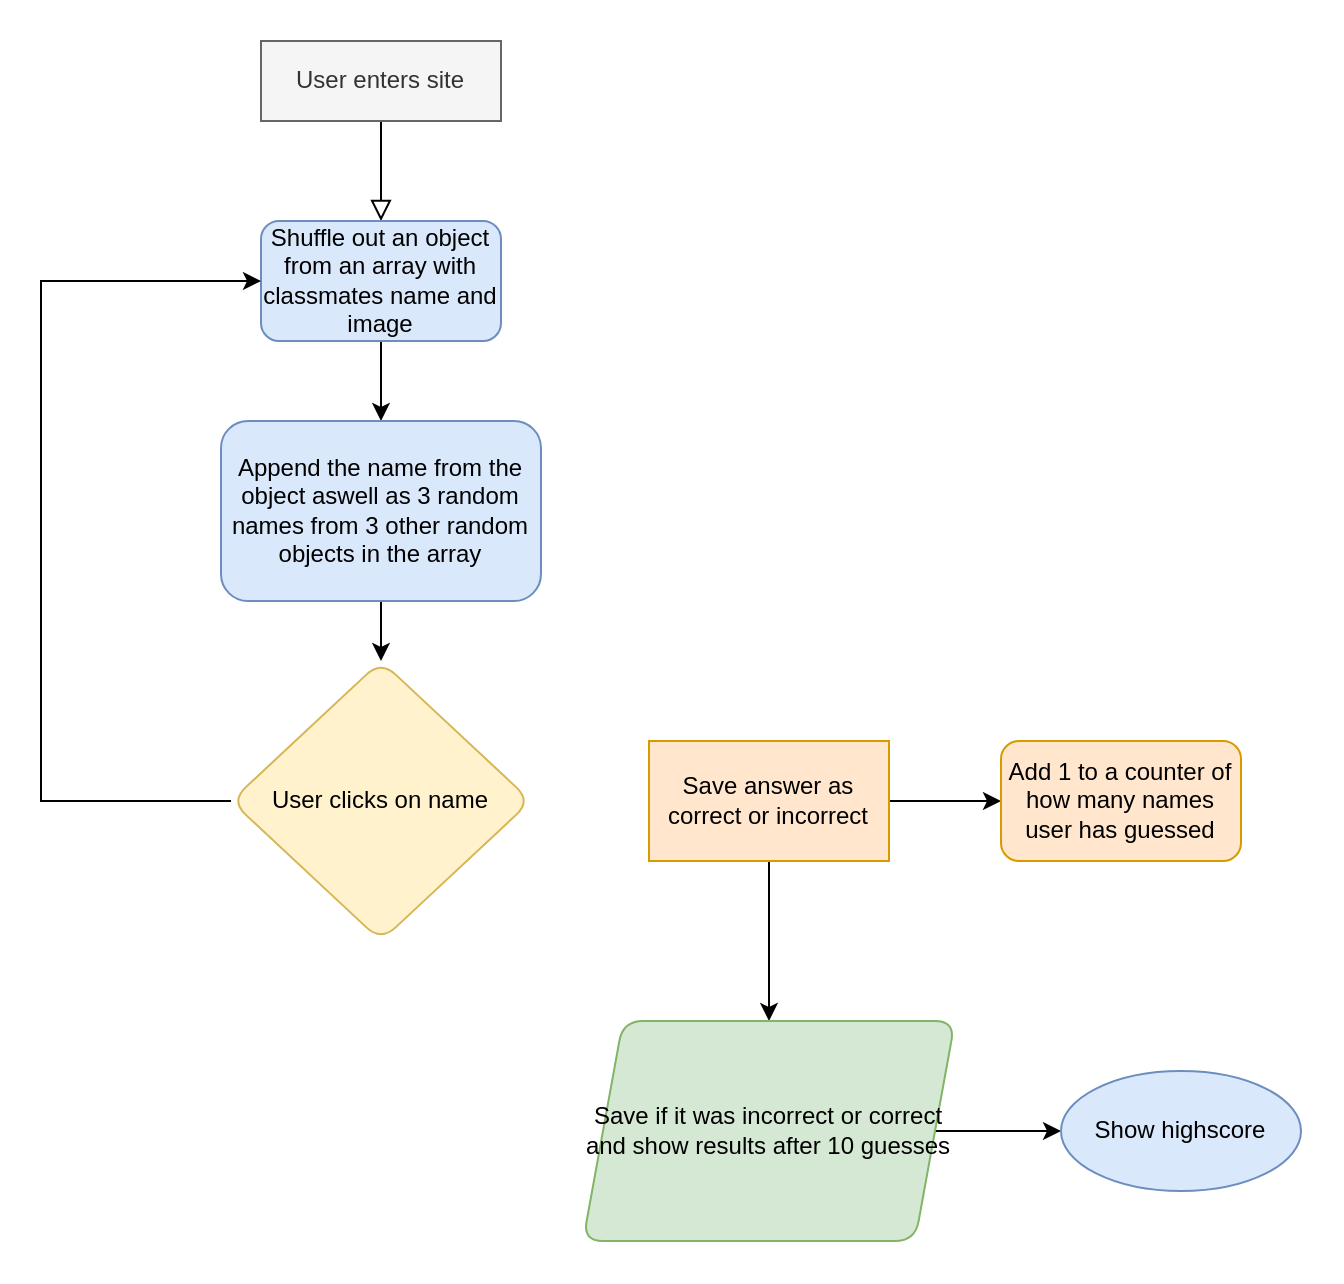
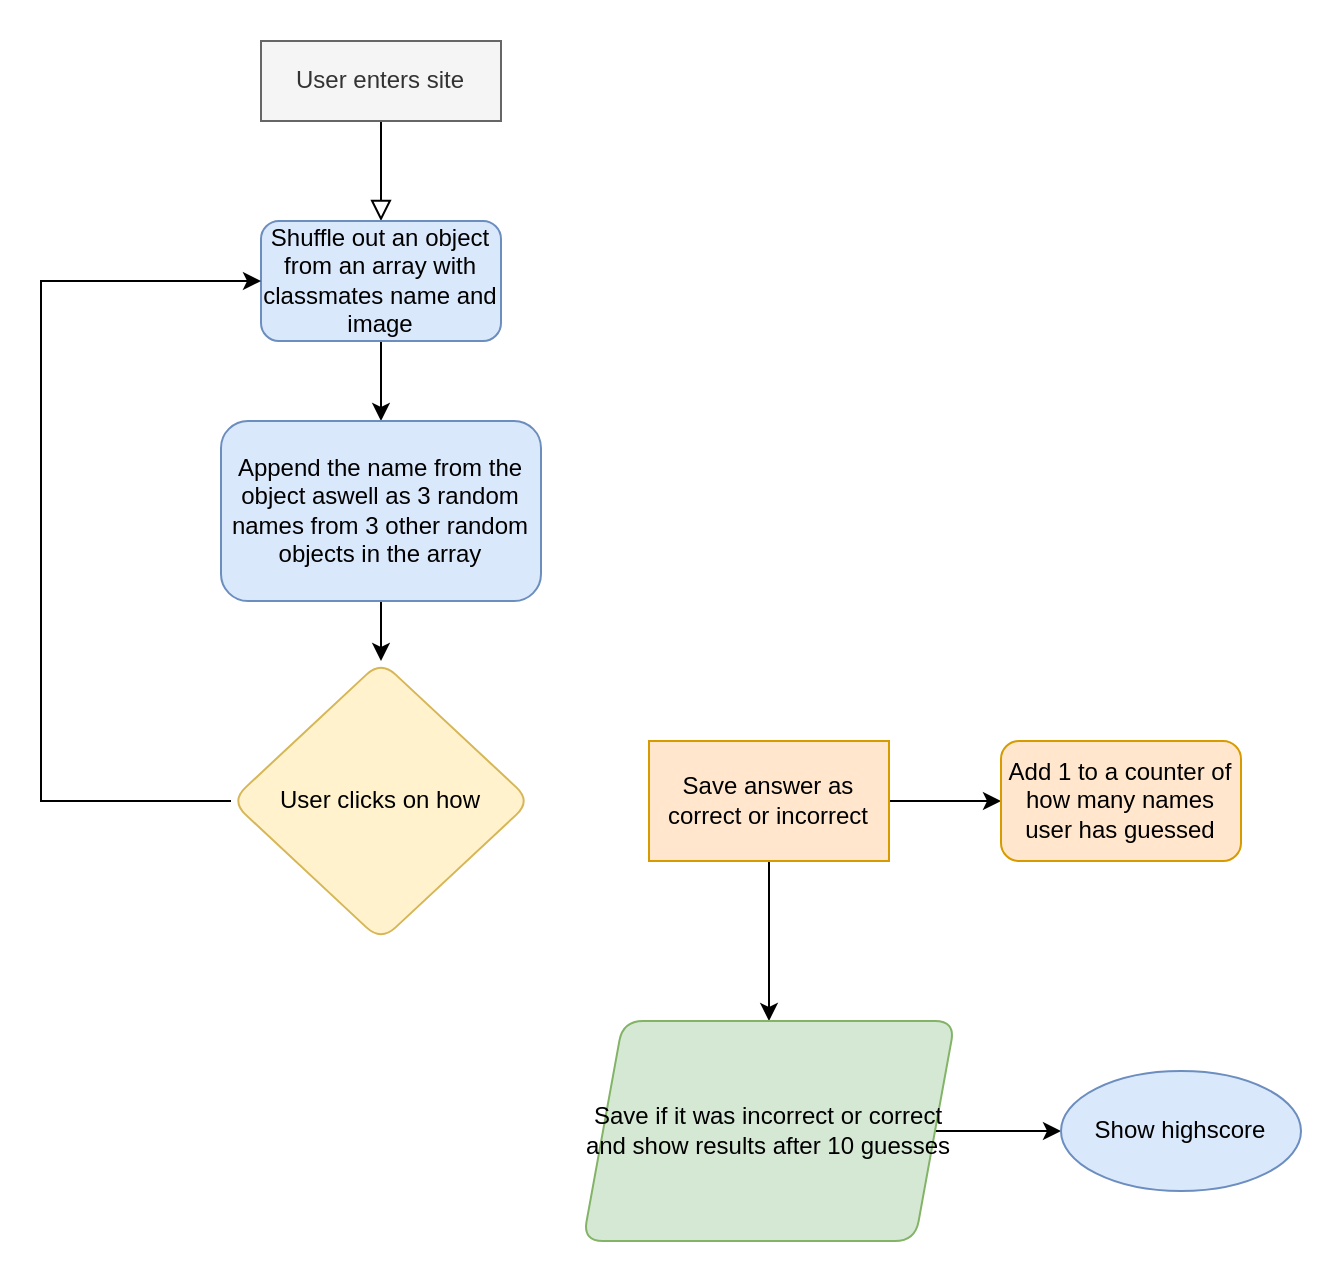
node "User clicks on name": label "User clicks on name" -> "User clicks on how"
